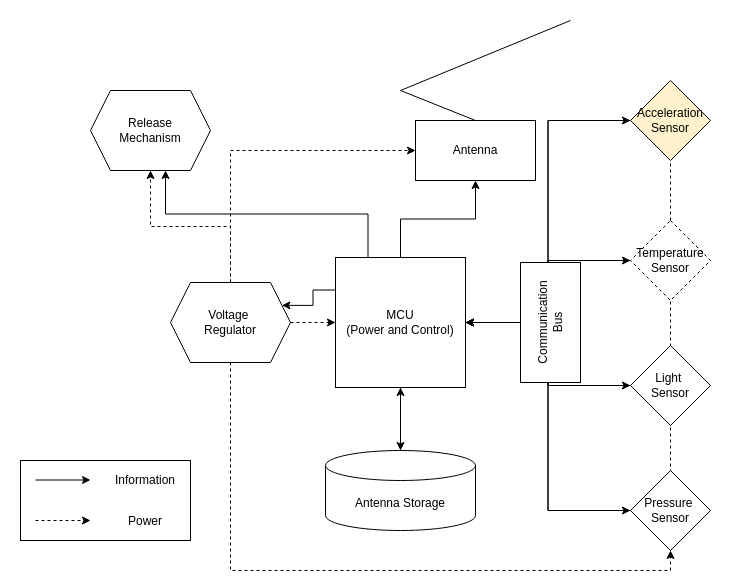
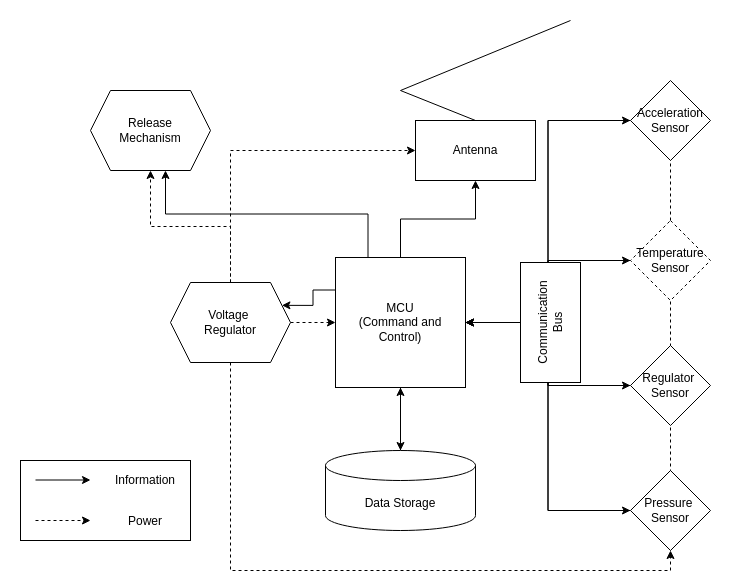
node "Acceleration Sensor": fillcolor #fff2cc -> #ffffff
node "MCU (Power and Control)": label "MCU (Power and Control)" -> "MCU (Command and Control)"
node "Light Sensor": label "Light Sensor" -> "Regulator Sensor"
node "Antenna Storage": label "Antenna Storage" -> "Data Storage"
